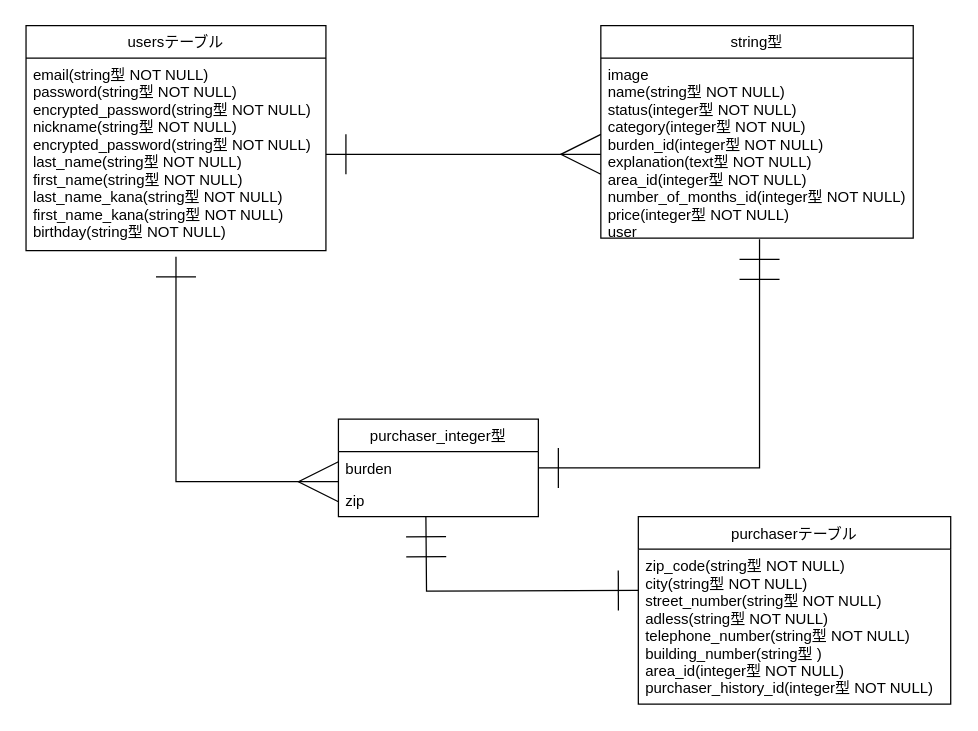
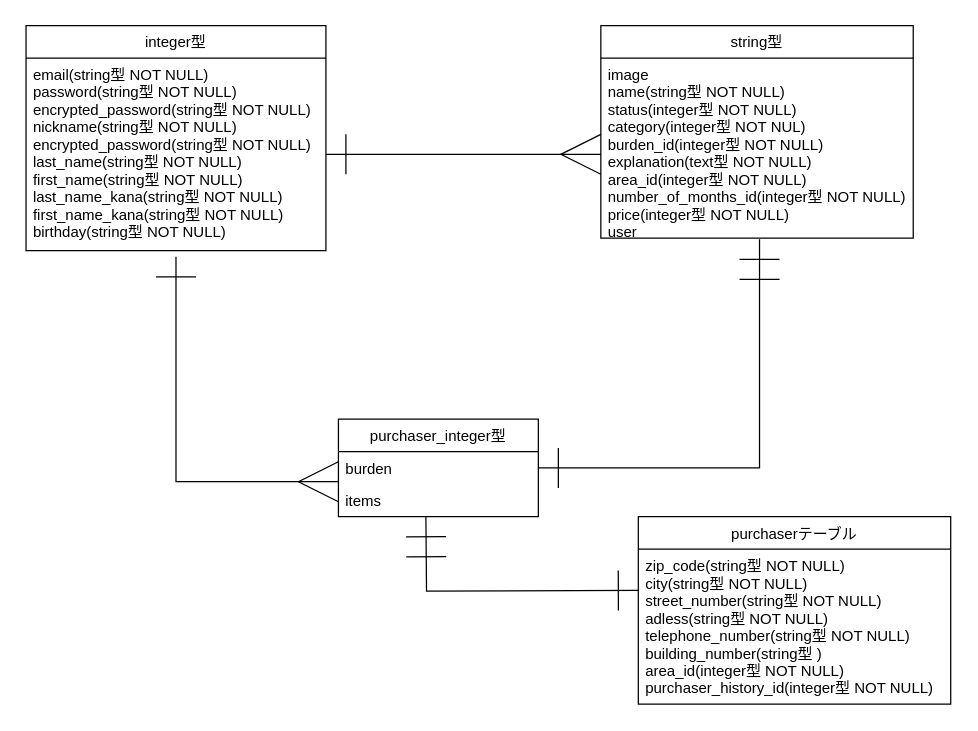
node "usersテーブル": label "usersテーブル" -> "integer型"
node "zip": label "zip" -> "items"
